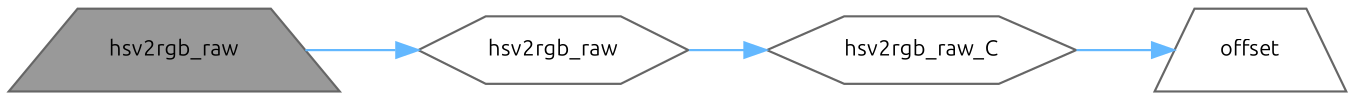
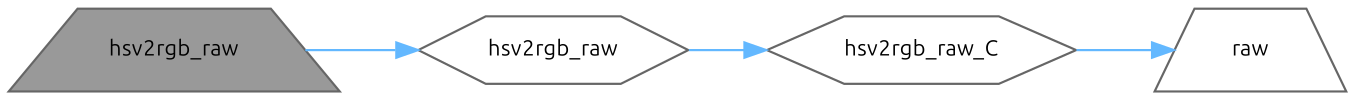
node "offset": label "offset" -> "raw"
